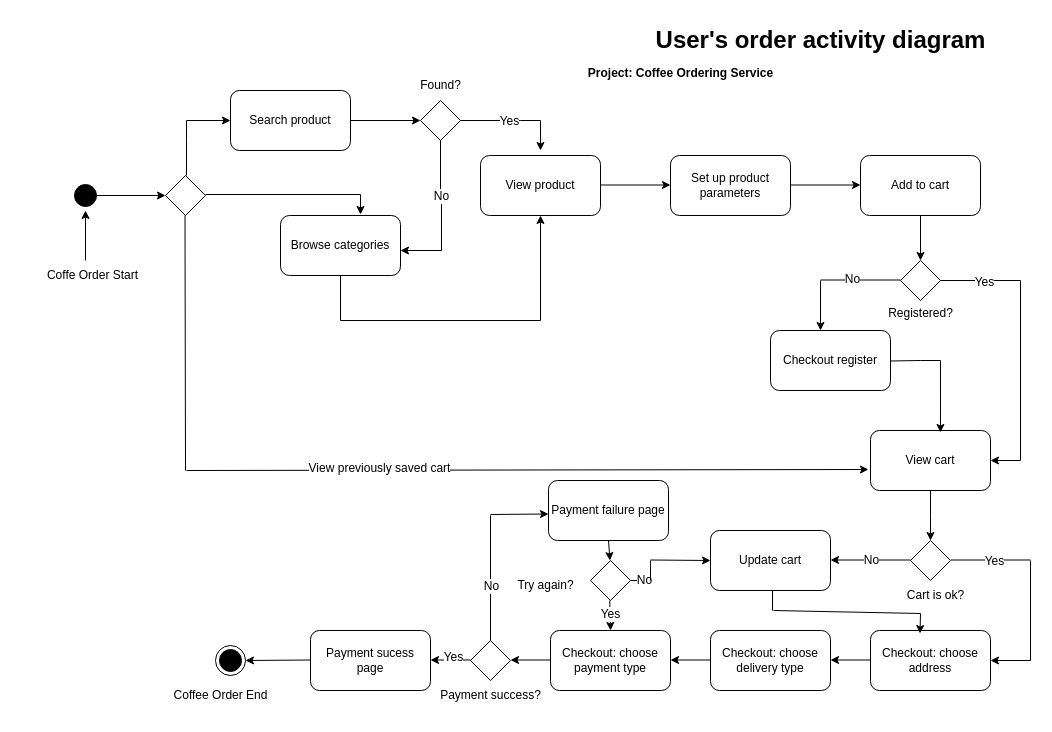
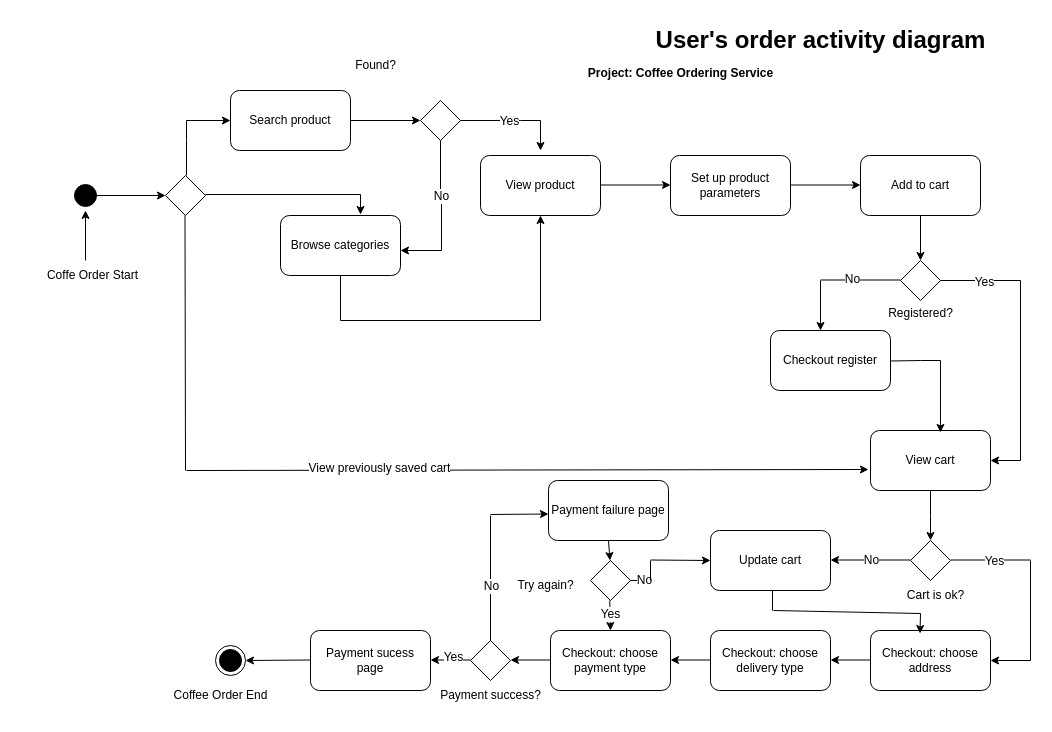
node "Found?": moved (441, 86) -> (376, 66)
